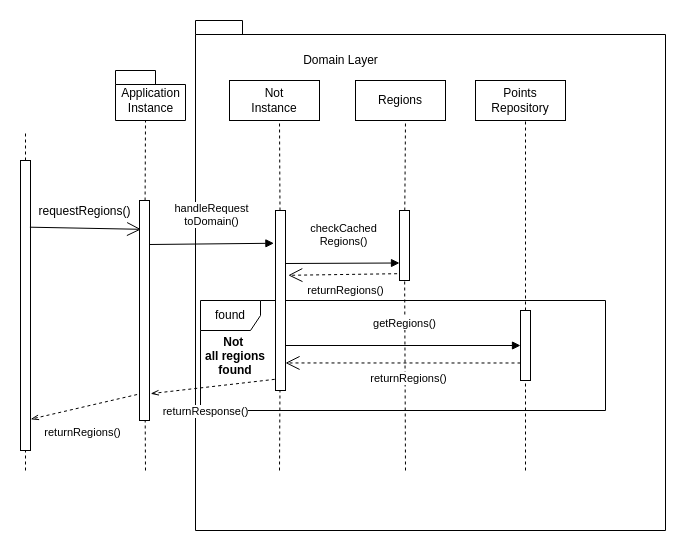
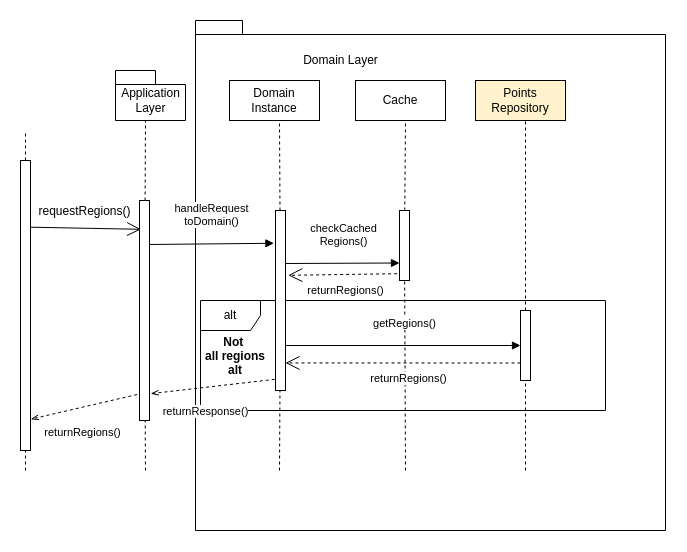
node "Application Instance": label "Application Instance" -> "Application Layer"
node "Not Instance": label "Not Instance" -> "Domain Instance"
node "Regions": label "Regions" -> "Cache"
node "Points Repository": fillcolor #ffffff -> #fff2cc
node "found": label "found" -> "alt"
node "Not all regions found": label "Not all regions found" -> "Not all regions alt"
